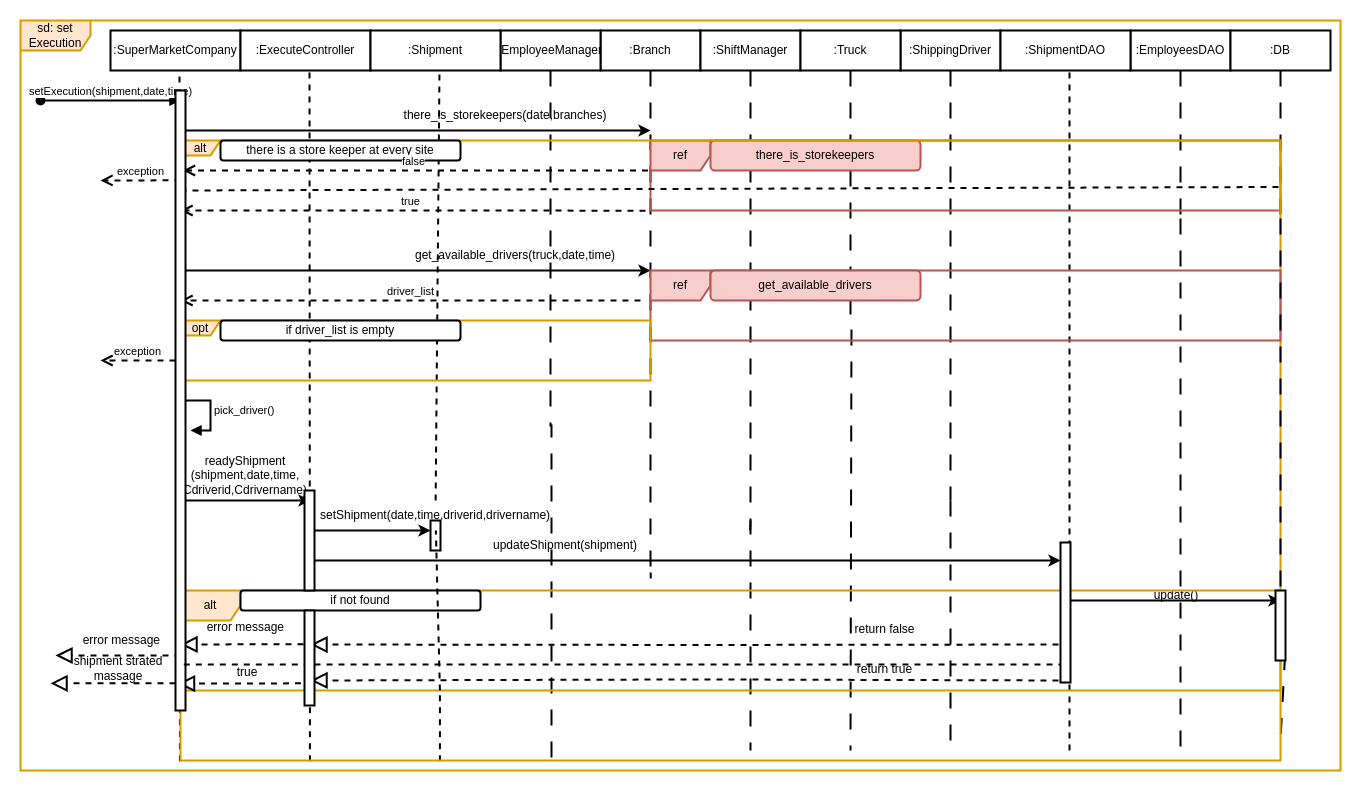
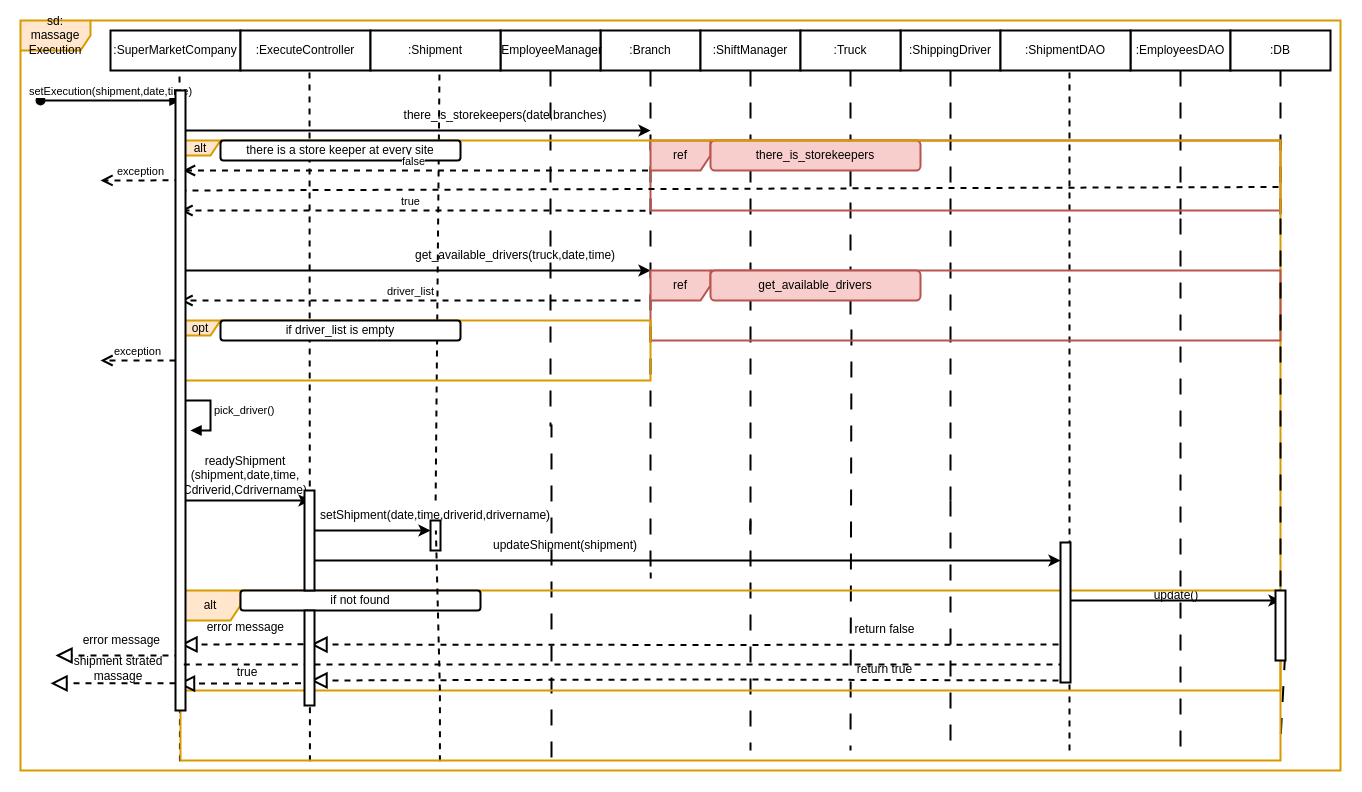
node "sd: set Execution": label "sd: set Execution" -> "sd: massage Execution"
